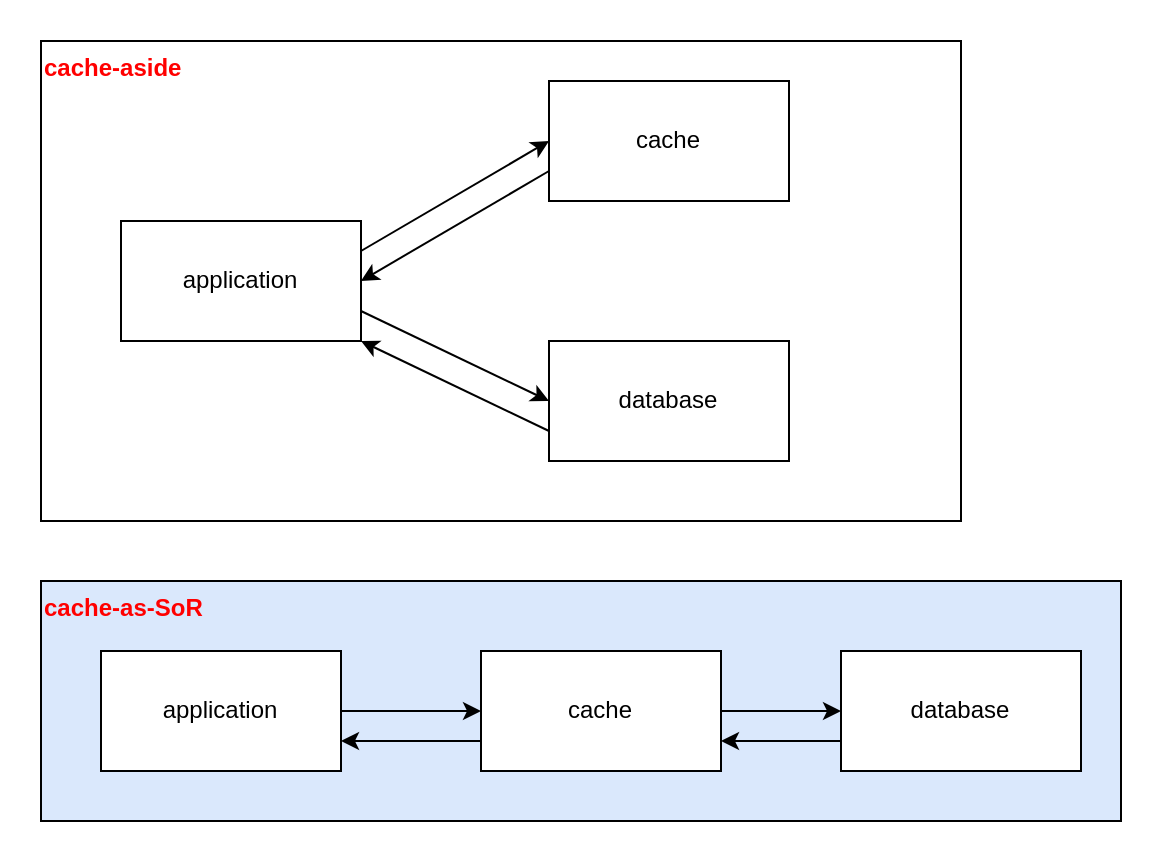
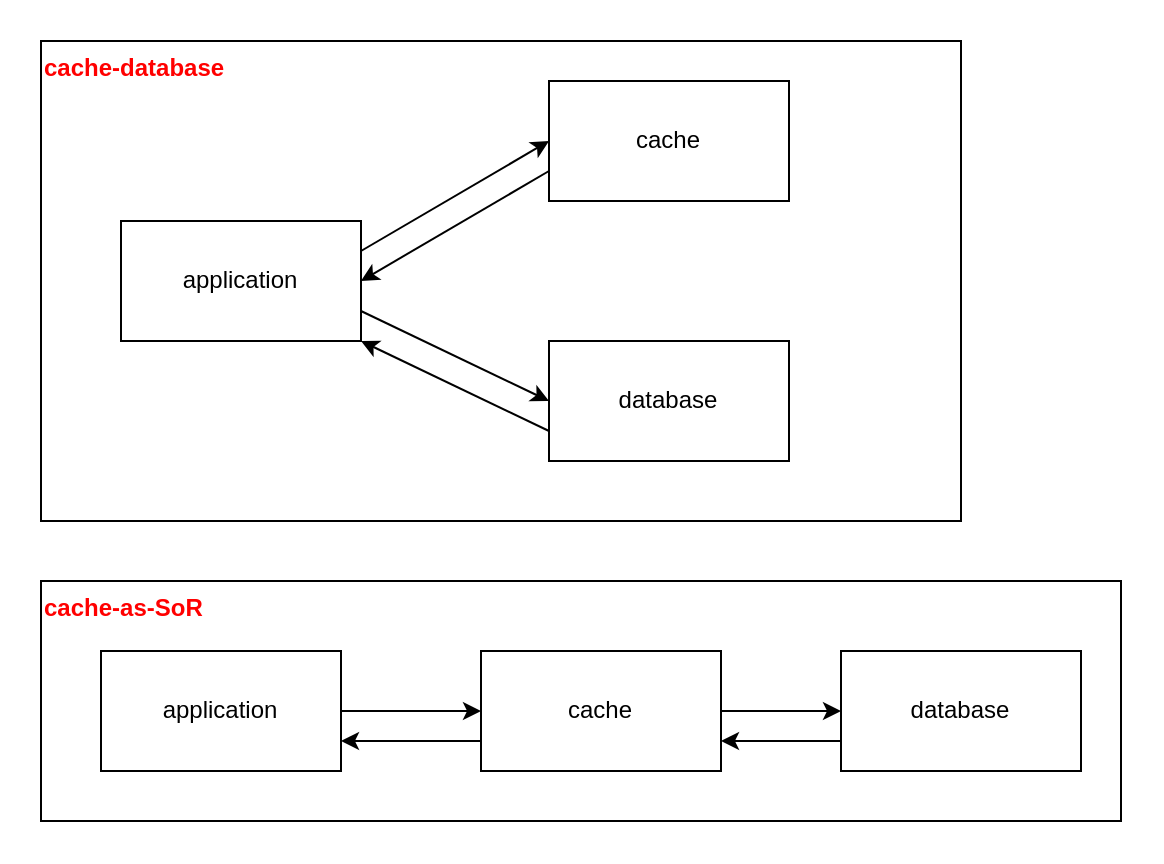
node "cache-aside": label "cache-aside" -> "cache-database"
node "cache-as-SoR": fillcolor #dae8fc -> #ffffff
